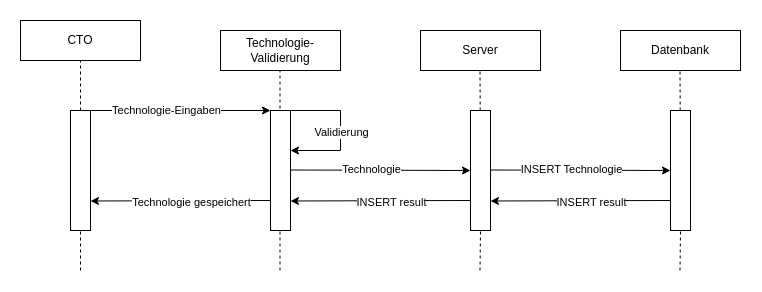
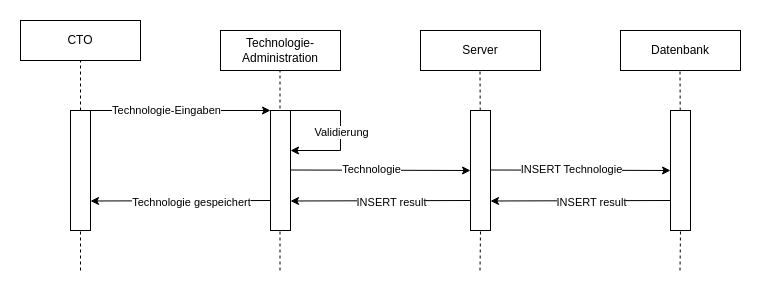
node "Technologie-Validierung": label "Technologie-Validierung" -> "Technologie-Administration"
